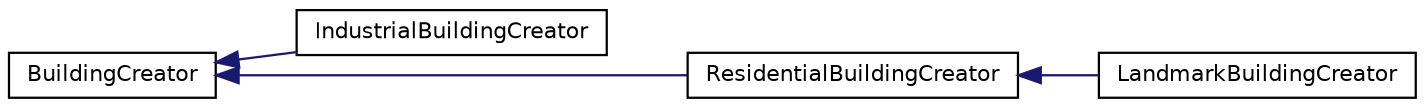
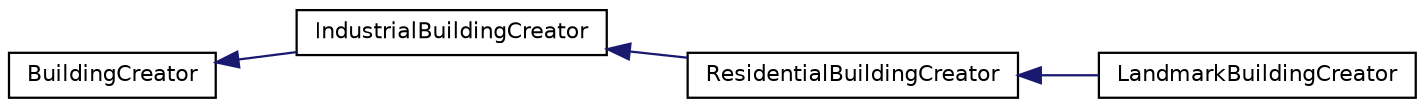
edge "ResidentialBuildingCreator" -> "BuildingCreator": now "ResidentialBuildingCreator" -> "IndustrialBuildingCreator"
